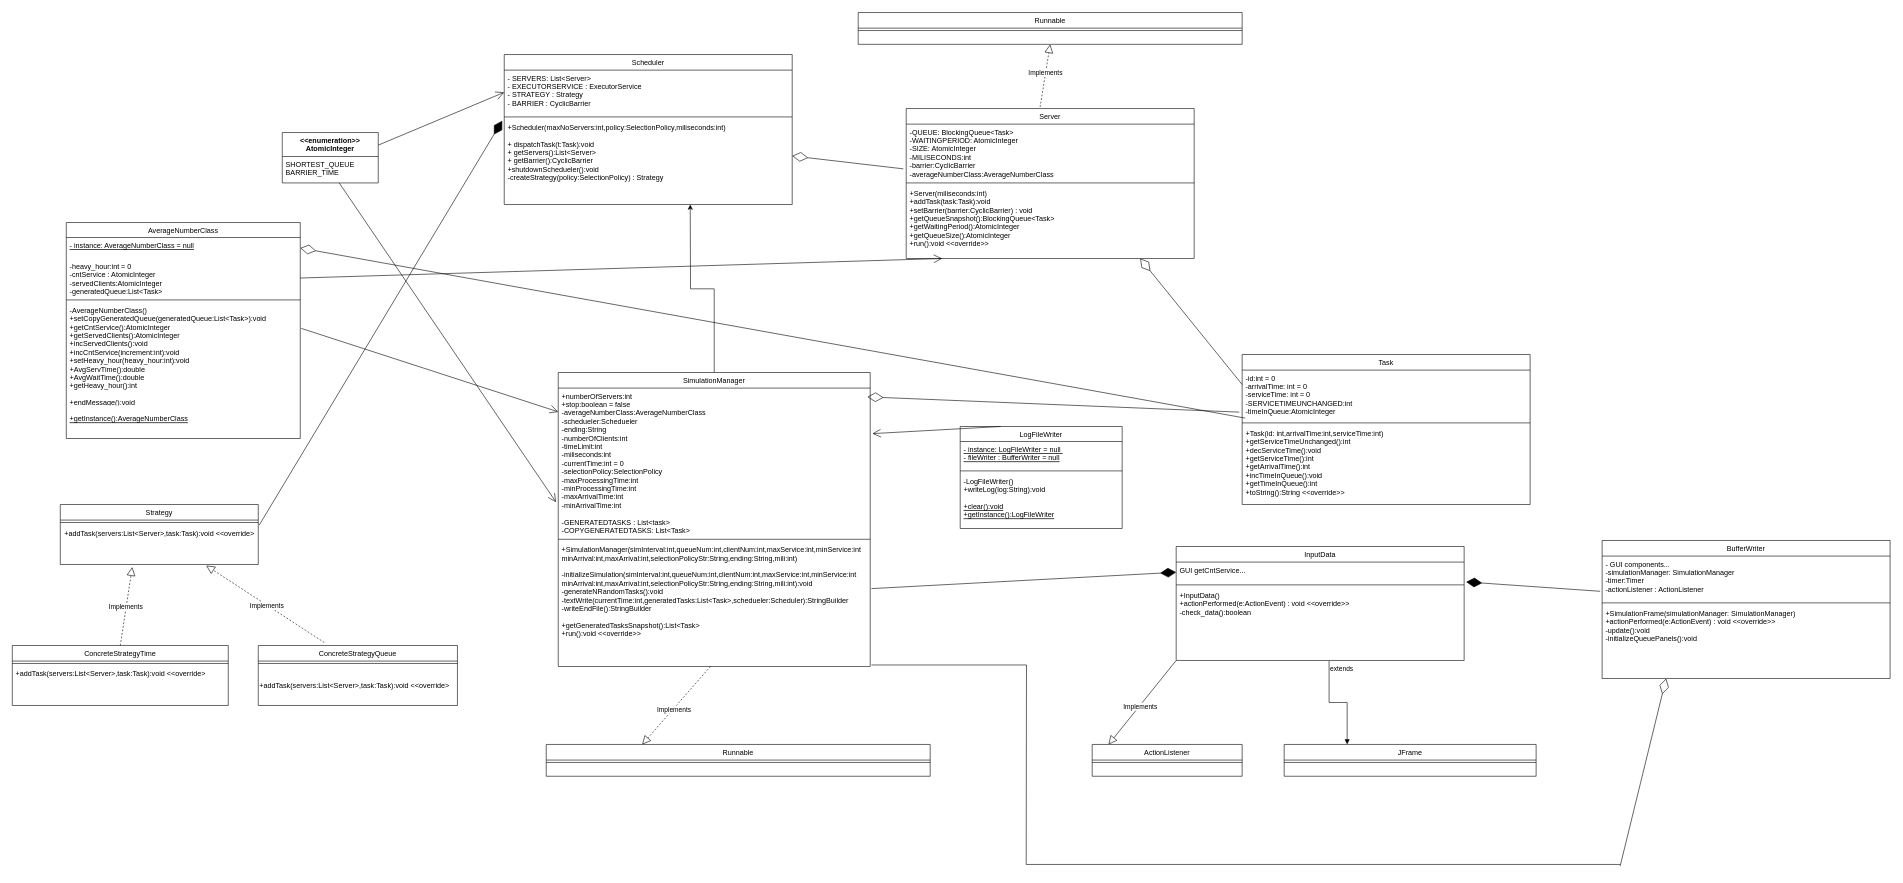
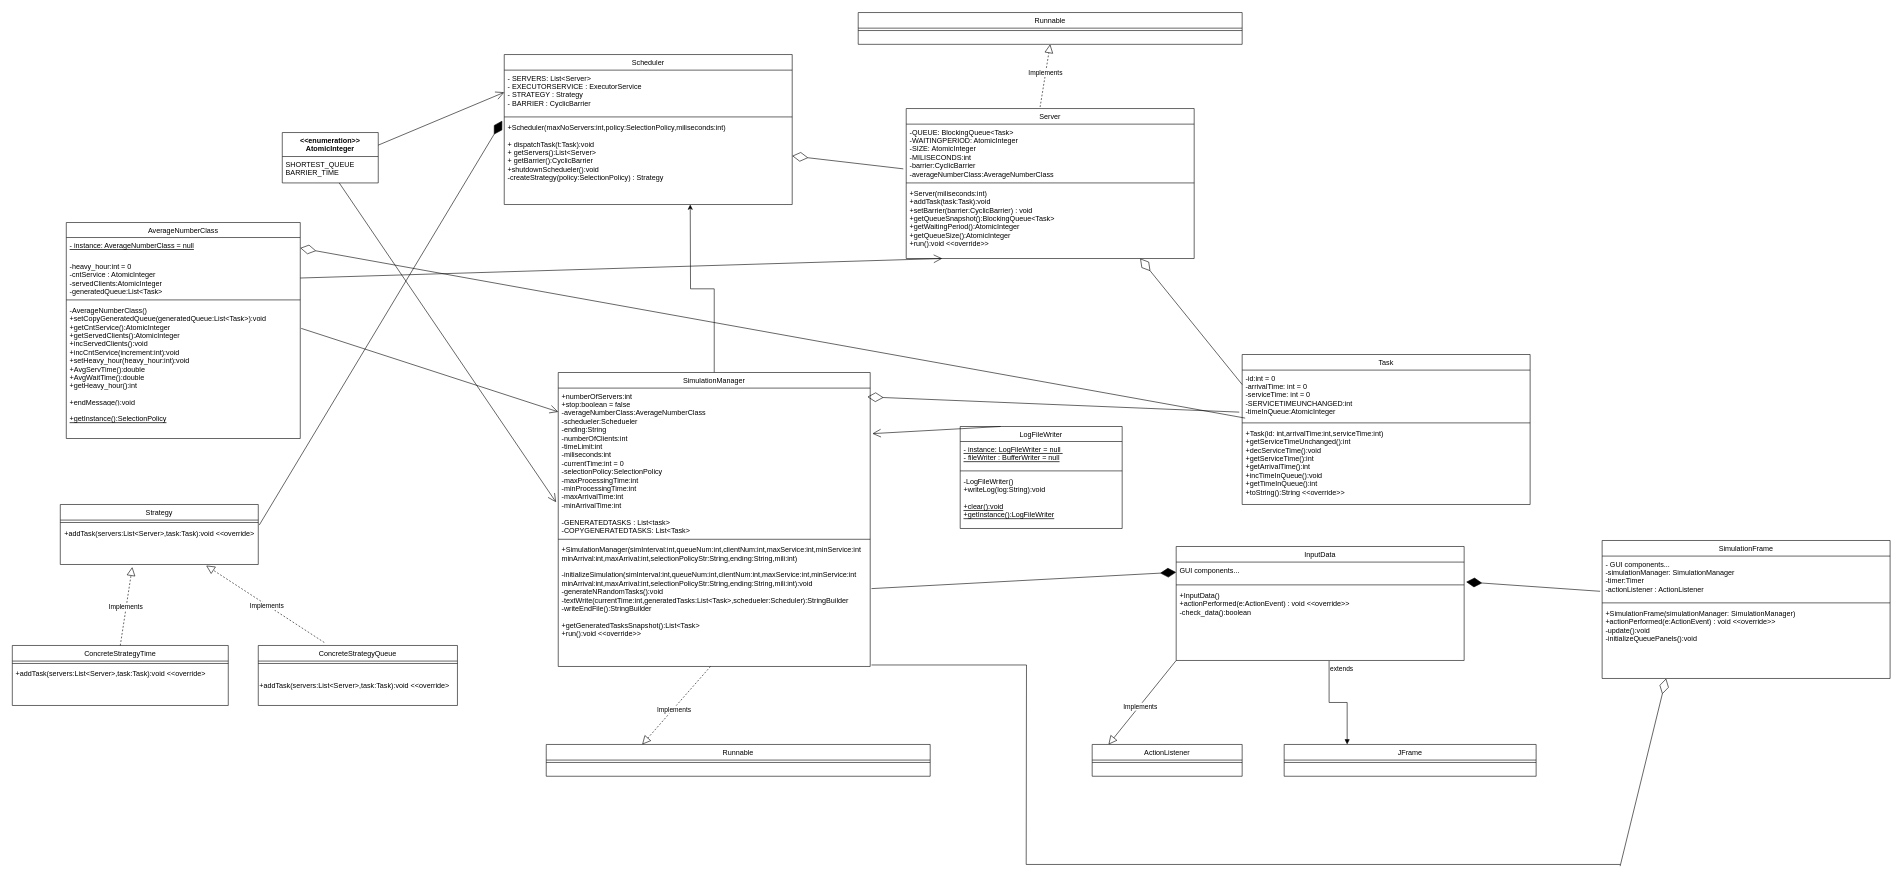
node "+getInstance():AverageNumberClass": label "+getInstance():AverageNumberClass" -> "+getInstance():SelectionPolicy"
node "BufferWriter": label "BufferWriter" -> "SimulationFrame"
node "GUI getCntService...": label "GUI getCntService..." -> "GUI components..."
